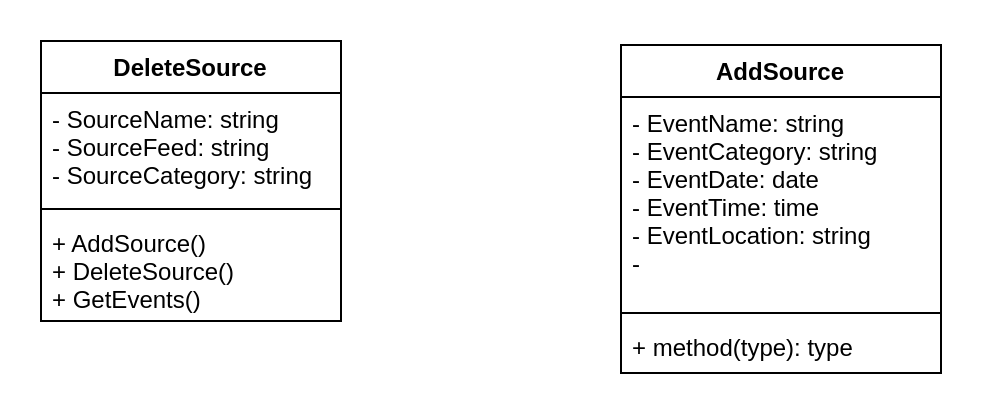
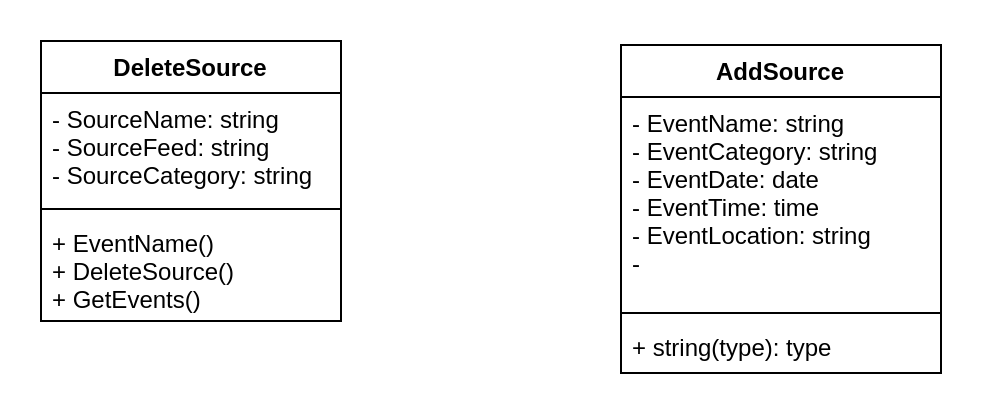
node "+ AddSource() + DeleteSource() + GetEvents()": label "+ AddSource() + DeleteSource() + GetEvents()" -> "+ EventName() + DeleteSource() + GetEvents()"
node "+ method(type): type": label "+ method(type): type" -> "+ string(type): type"
